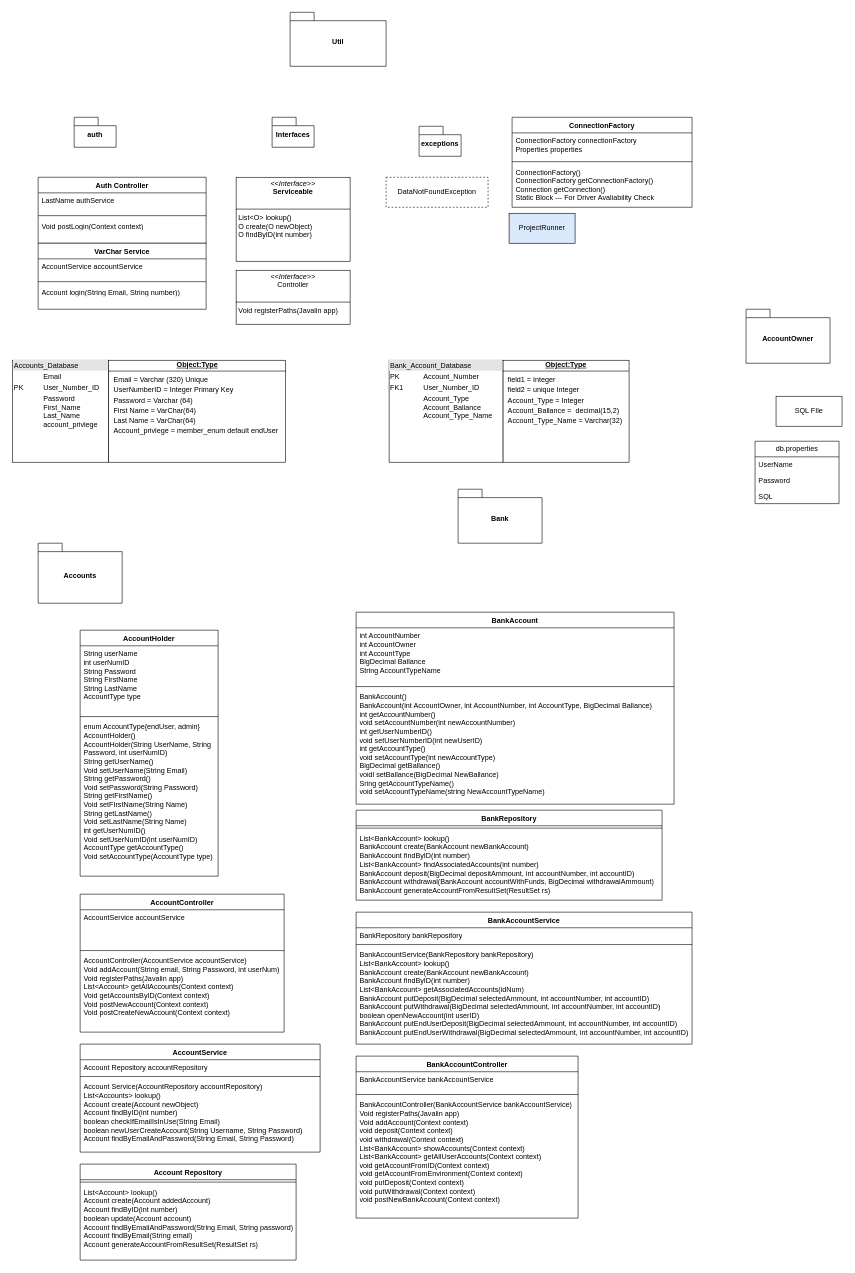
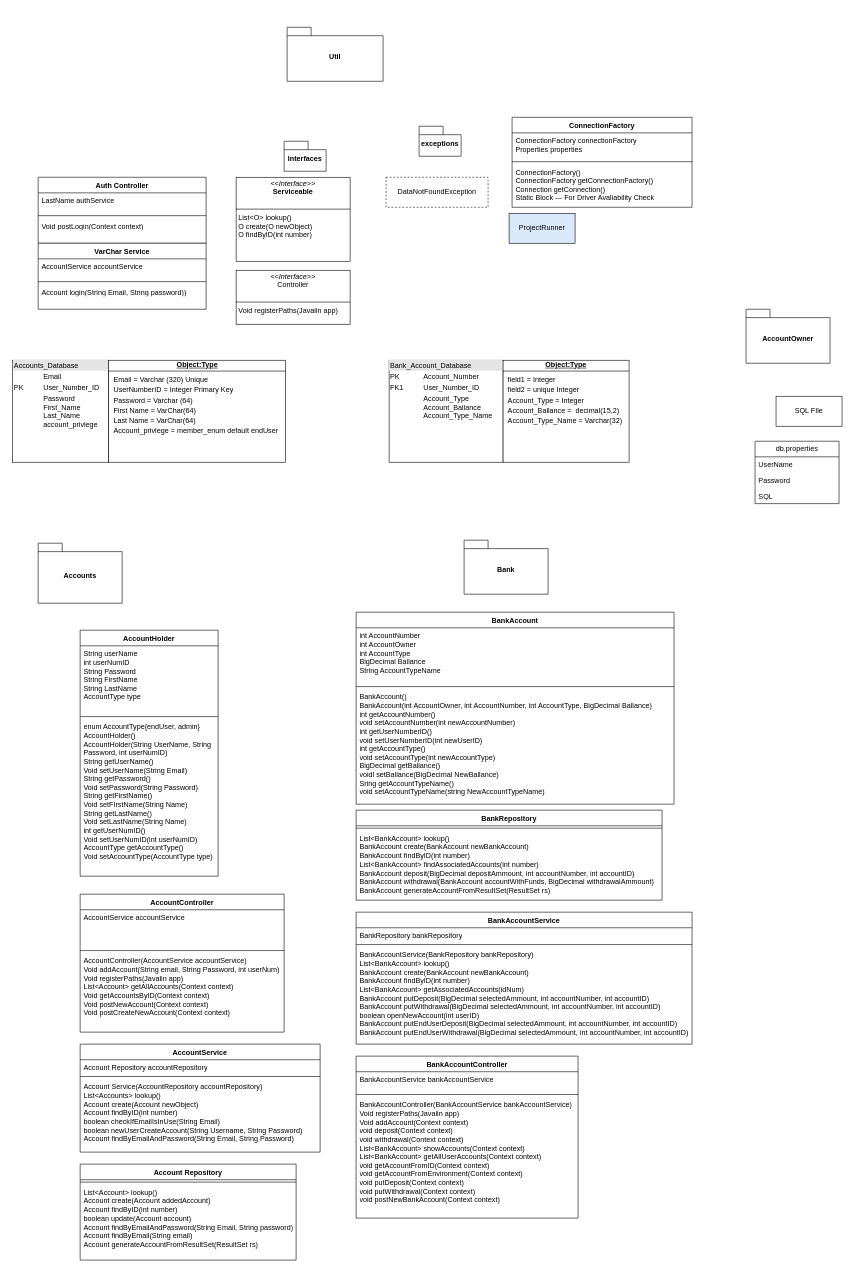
node "Util": moved (338, 39) -> (335, 54)
node "auth": removed
node "Interfaces": moved (293, 132) -> (305, 156)
node "Account login(String Email, String number))": label "Account login(String Email, String number))" -> "Account login(String Email, String password))"
node "Bank": moved (500, 516) -> (506, 567)
